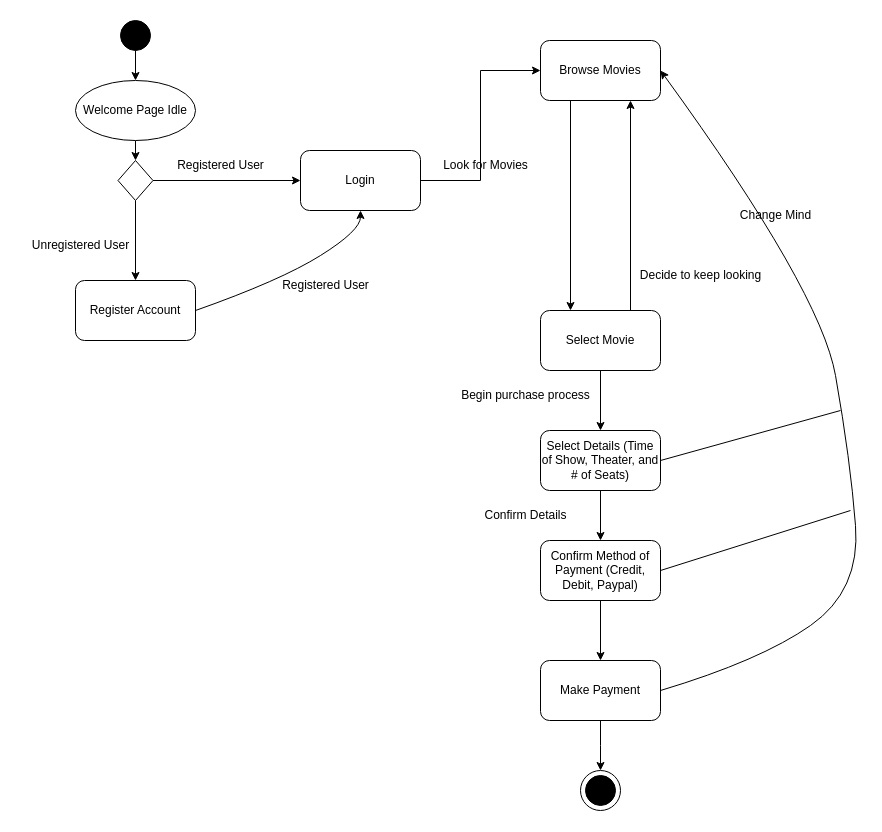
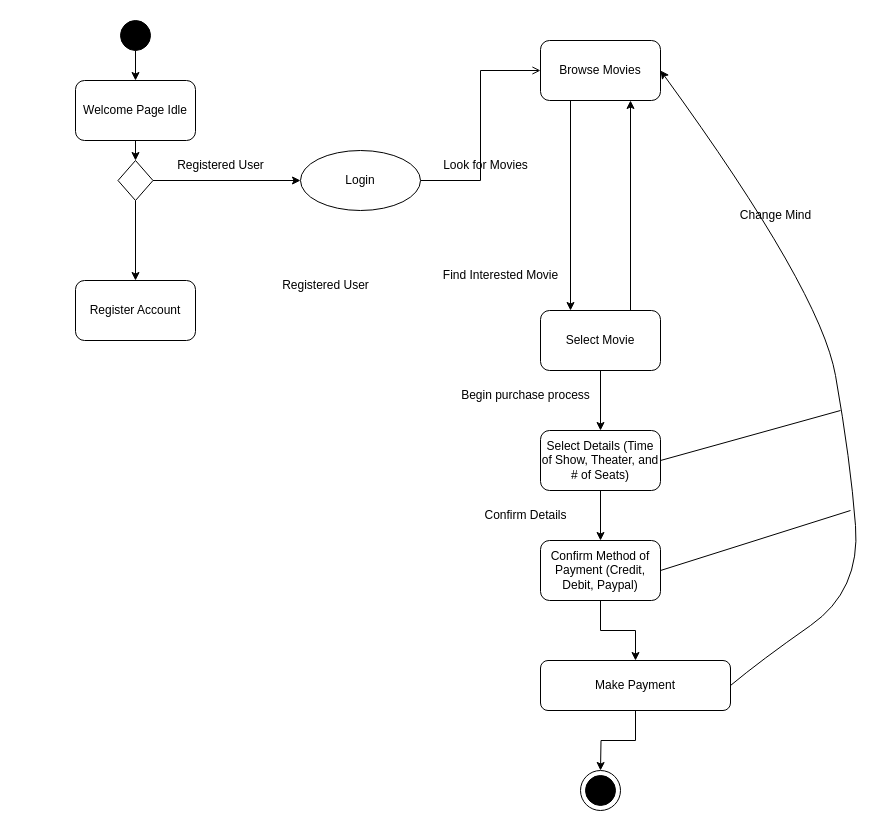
edge "Login" -> "Browse Movies": arrowhead classic -> open
node "Welcome Page Idle": shape ellipse -> rounded rectangle
node "Login": shape rounded rectangle -> ellipse
node "Unregistered User": removed
edge "Register Account" -> "Login": removed
node "Find Interested Movie": added
node "Decide to keep looking": removed
node "Make Payment": size 120x60 -> 190x50
